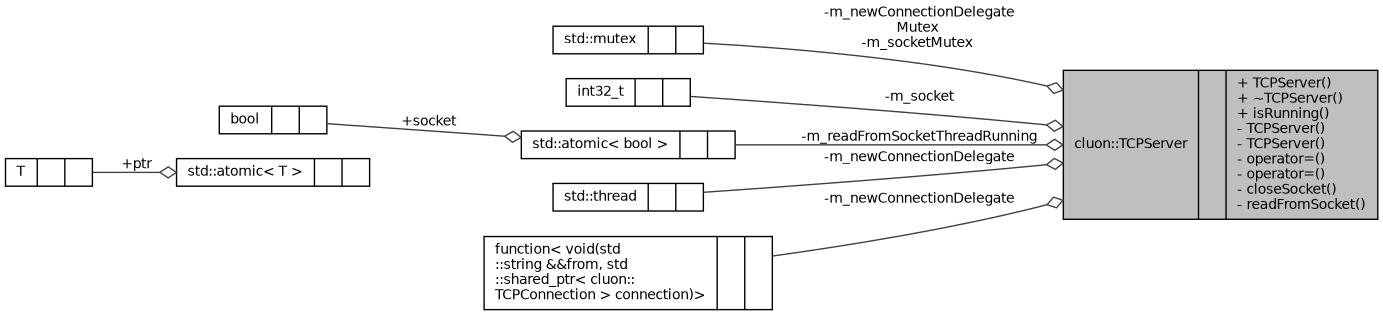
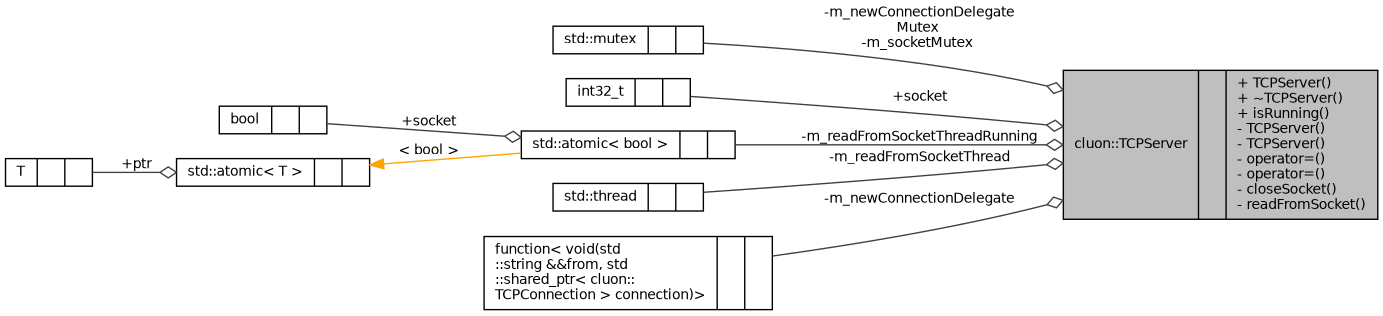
edge "int32_t" -> "cluon::TCPServer": label " -m_socket" -> " +socket"
edge "std::atomic< bool >" -> "std::atomic< T >": added, label "< bool >"
edge "std::thread" -> "cluon::TCPServer": label " -m_newConnectionDelegate" -> " -m_readFromSocketThread"
